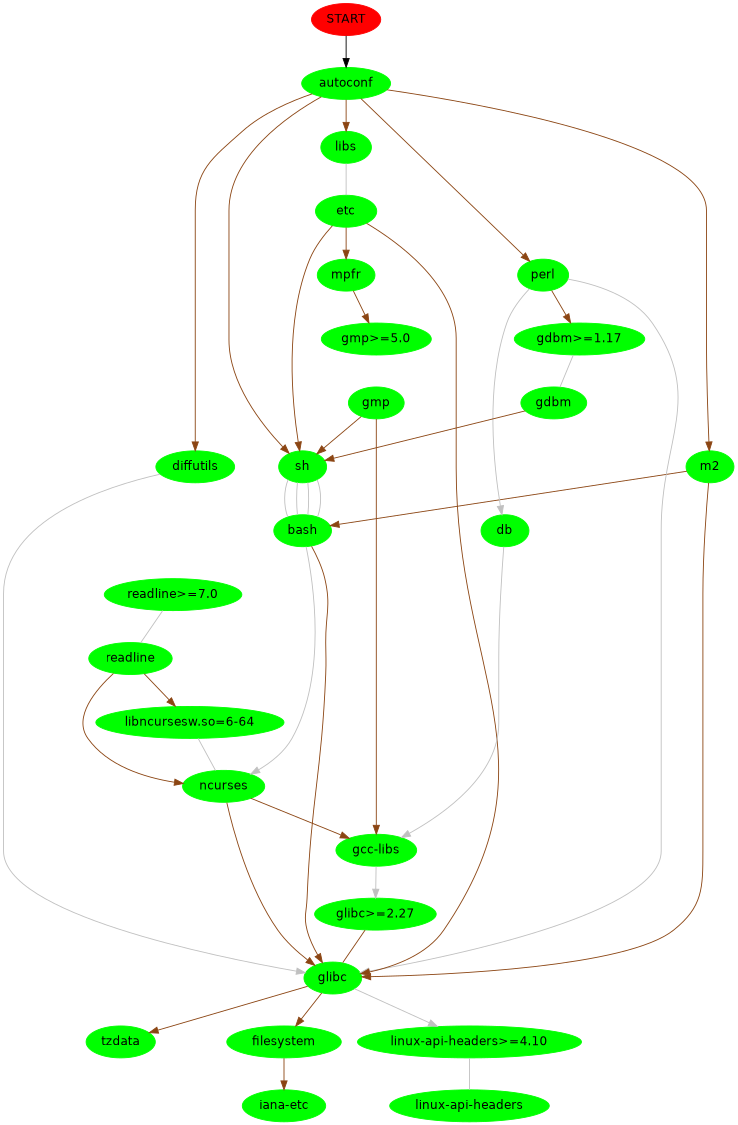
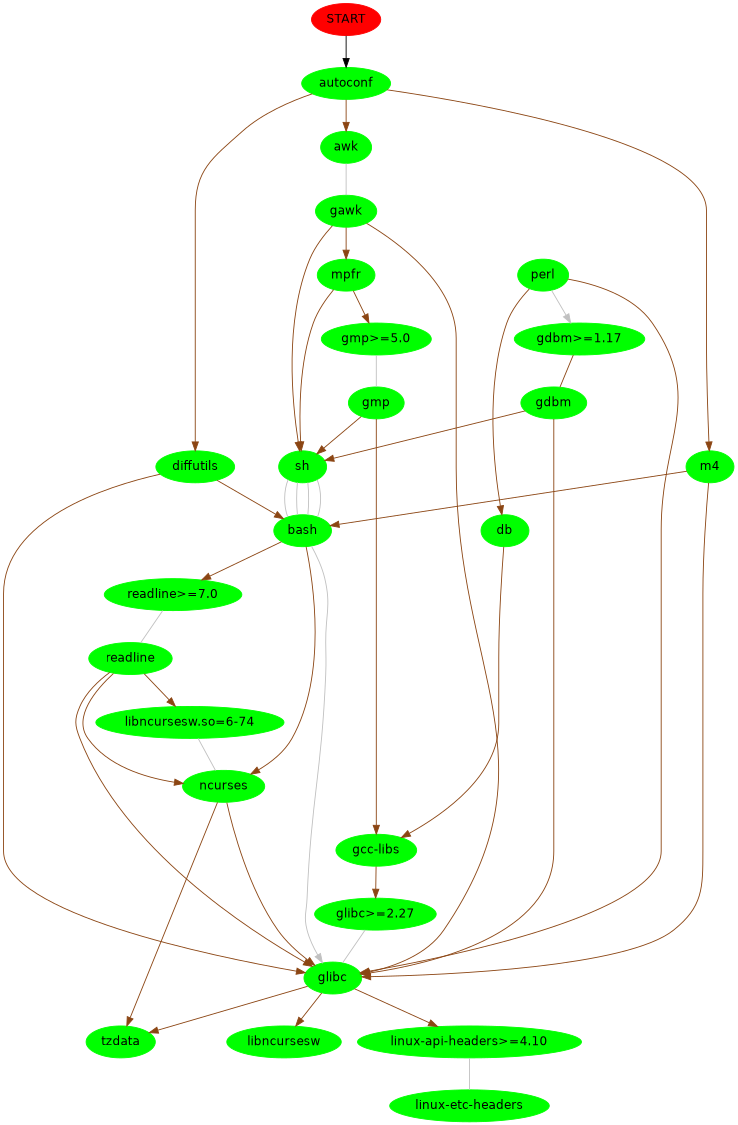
node "libs": label "libs" -> "awk"
edge "autoconf" -> "perl": removed
node "etc": label "etc" -> "gawk"
edge "autoconf" -> "sh": now "mpfr" -> "sh"
edge "perl" -> "gdbm>=1.17": color chocolate4 -> grey
edge "gmp>=5.0" -- "gmp": added
edge "gdbm>=1.17" -- "gdbm": color grey -> chocolate4
edge "perl" -> "db": color grey -> chocolate4
node "m2": label "m2" -> "m4"
edge "diffutils" -> "bash": added
edge "bash" -> "readline>=7.0": added
edge "bash" -> "ncurses": color grey -> chocolate4
edge "perl" -> "glibc": color grey -> chocolate4
edge "db" -> "gcc-libs": color grey -> chocolate4
node "libncursesw.so=6-64": label "libncursesw.so=6-64" -> "libncursesw.so=6-74"
edge "bash" -> "glibc": color chocolate4 -> grey
edge "gdbm" -> "glibc": added
edge "diffutils" -> "glibc": color grey -> chocolate4
edge "ncurses" -> "gcc-libs": now "ncurses" -> "tzdata"
edge "readline" -> "glibc": added
edge "gcc-libs" -> "glibc>=2.27": color grey -> chocolate4
edge "glibc>=2.27" -- "glibc": color chocolate4 -> grey
edge "glibc" -> "linux-api-headers>=4.10": color grey -> chocolate4
node "filesystem": label "filesystem" -> "libncursesw"
node "iana-etc": removed
node "linux-api-headers": label "linux-api-headers" -> "linux-etc-headers"
